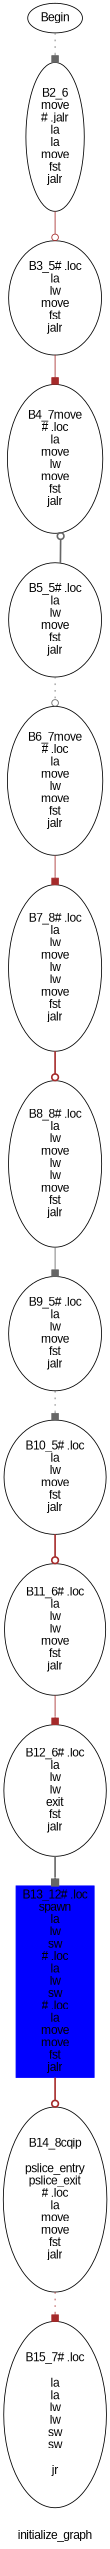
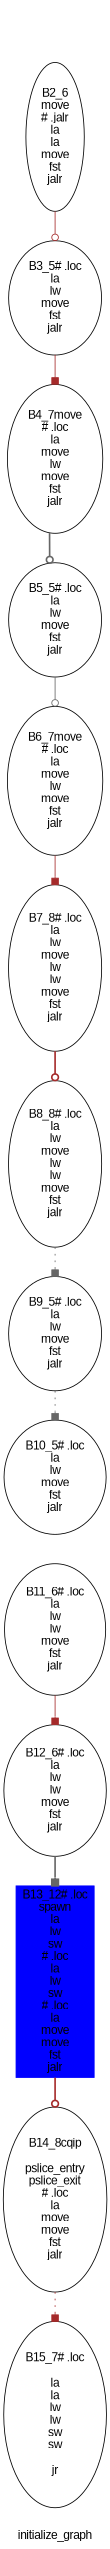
node "Begin": removed
edge "B5_5# .loc la lw move fst jalr" -> "B4_7move # .loc la move lw move fst jalr": reversed
edge "B5_5# .loc la lw move fst jalr" -> "B6_7move # .loc la move lw move fst jalr": style dotted -> solid
edge "B8_8# .loc la lw move lw lw move fst jalr" -> "B9_5# .loc la lw move fst jalr": style solid -> dotted
edge "B10_5# .loc la lw move fst jalr" -> "B11_6# .loc la lw lw move fst jalr": removed
node "B12_6# .loc la lw lw exit fst jalr": label "B12_6# .loc la lw lw exit fst jalr" -> "B12_6# .loc la lw lw move fst jalr"
